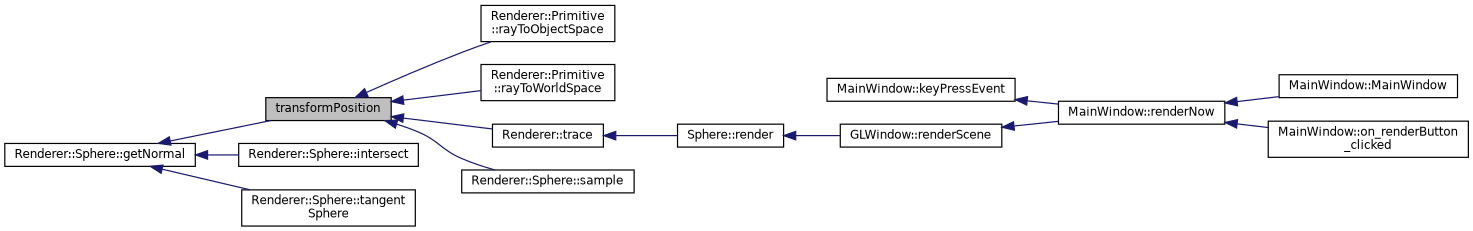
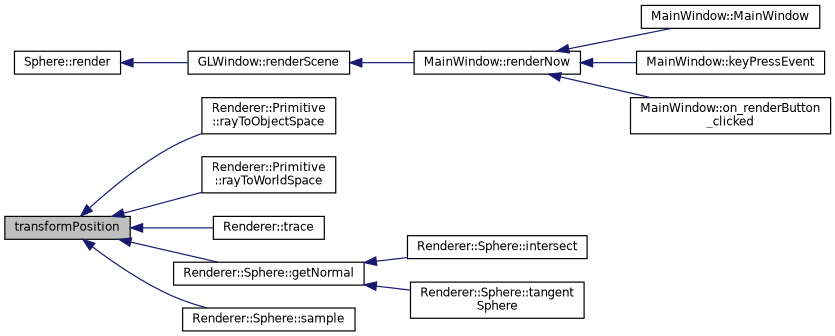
edge "MainWindow::renderNow" -> "MainWindow::keyPressEvent": reversed
edge "transformPosition" -> "Renderer::Sphere::getNormal": reversed
edge "Sphere::render" -> "Renderer::trace": removed
